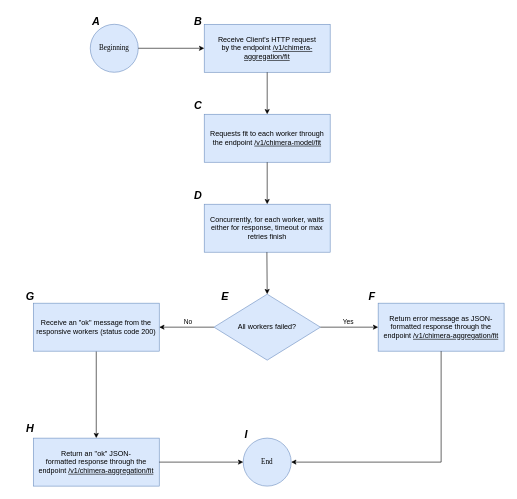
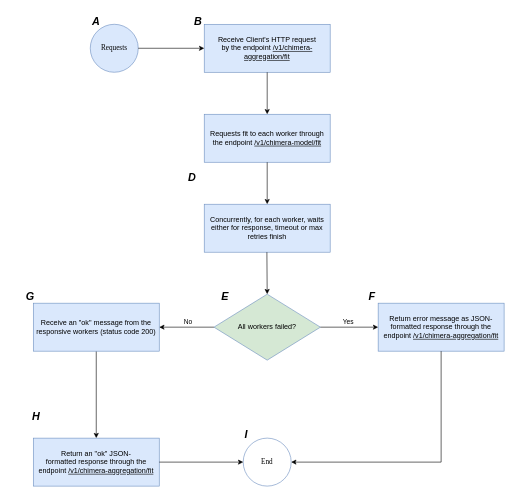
node "Beginning": label "Beginning" -> "Requests"
node "C": removed
node "D": moved (198, 195) -> (192, 177)
node "All workers failed?": fillcolor #dae8fc -> #d5e8d4
node "H": moved (30, 429) -> (36, 417)
node "End": fillcolor #dae8fc -> #ffffff
